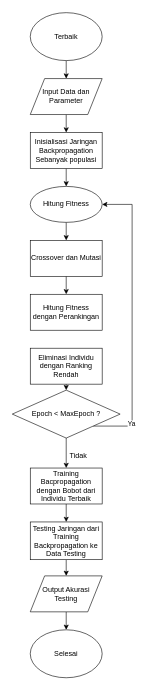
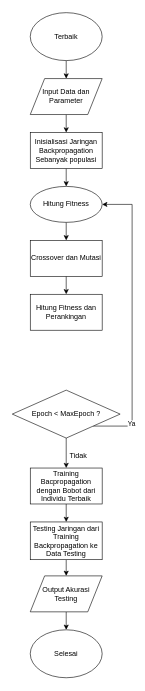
node "Hitung Fitness dengan Perankingan": label "Hitung Fitness dengan Perankingan" -> "Hitung Fitness dan Perankingan"
node "Eliminasi Individu dengan Ranking Rendah": removed
edge "Eliminasi Individu dengan Ranking Rendah" -> "Epoch < MaxEpoch ?": removed
